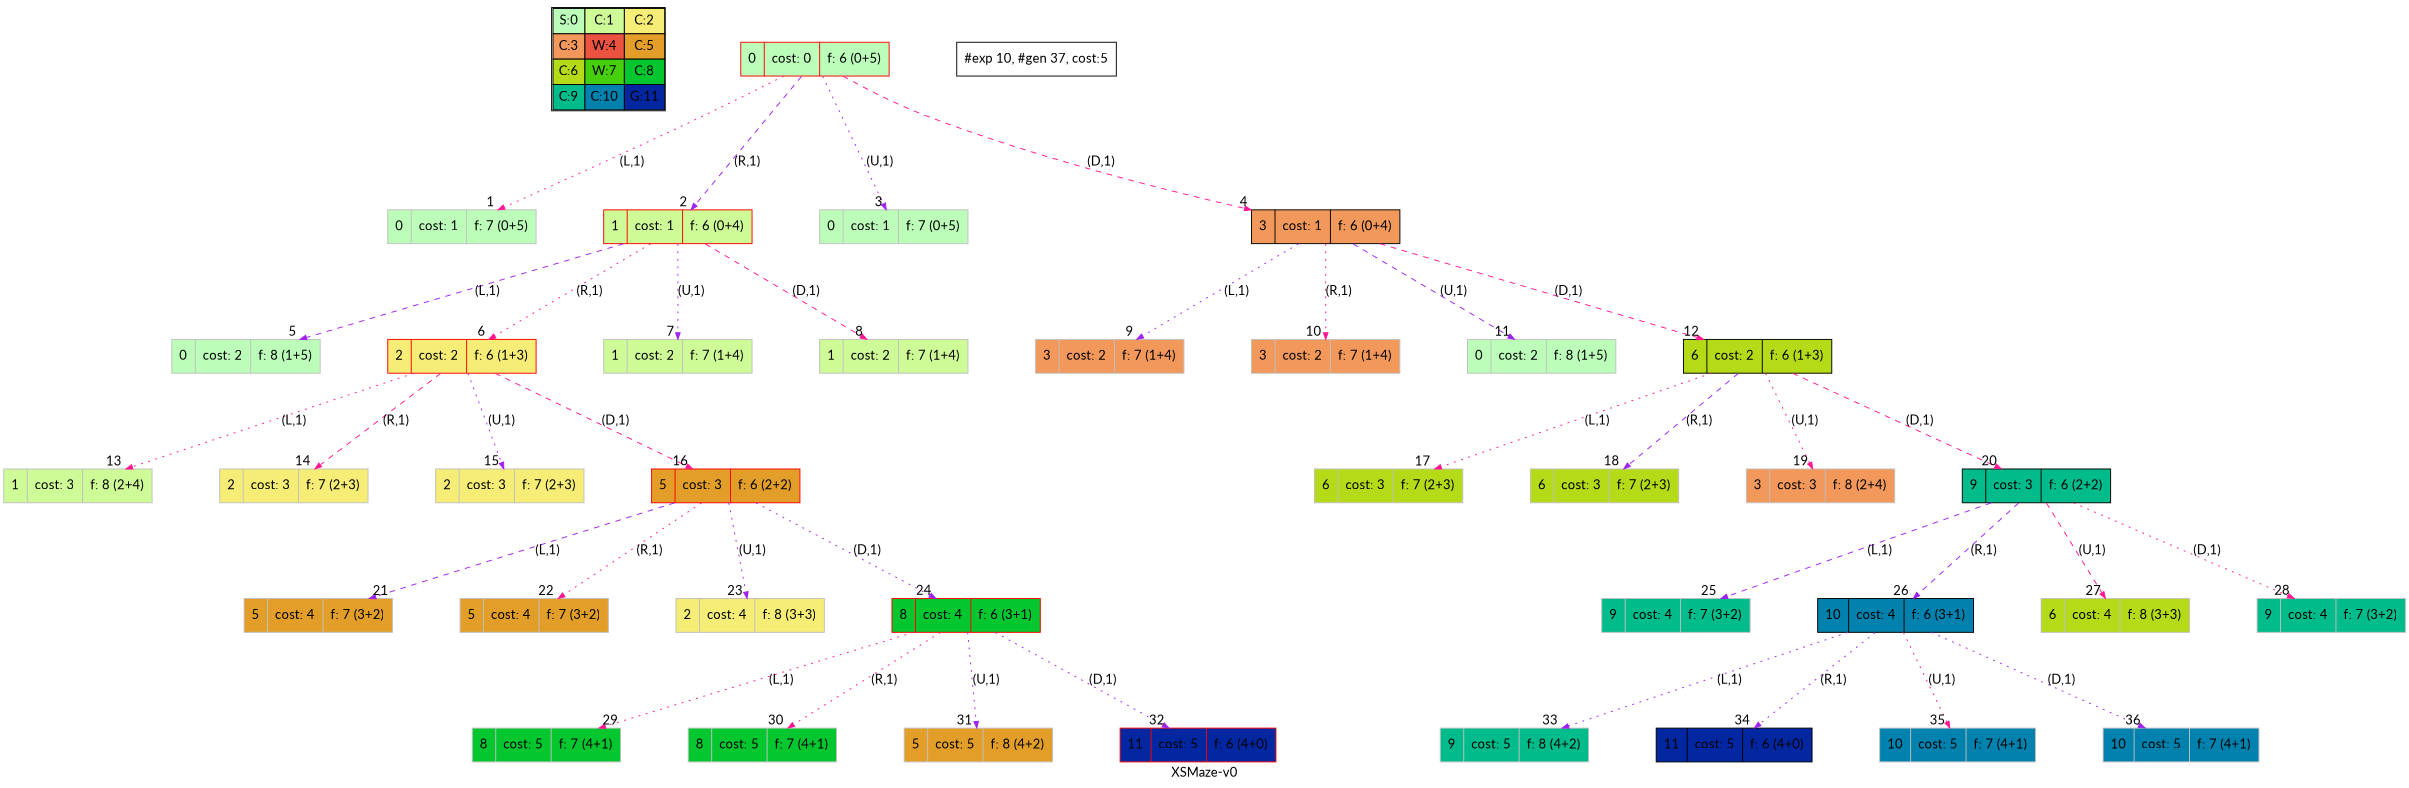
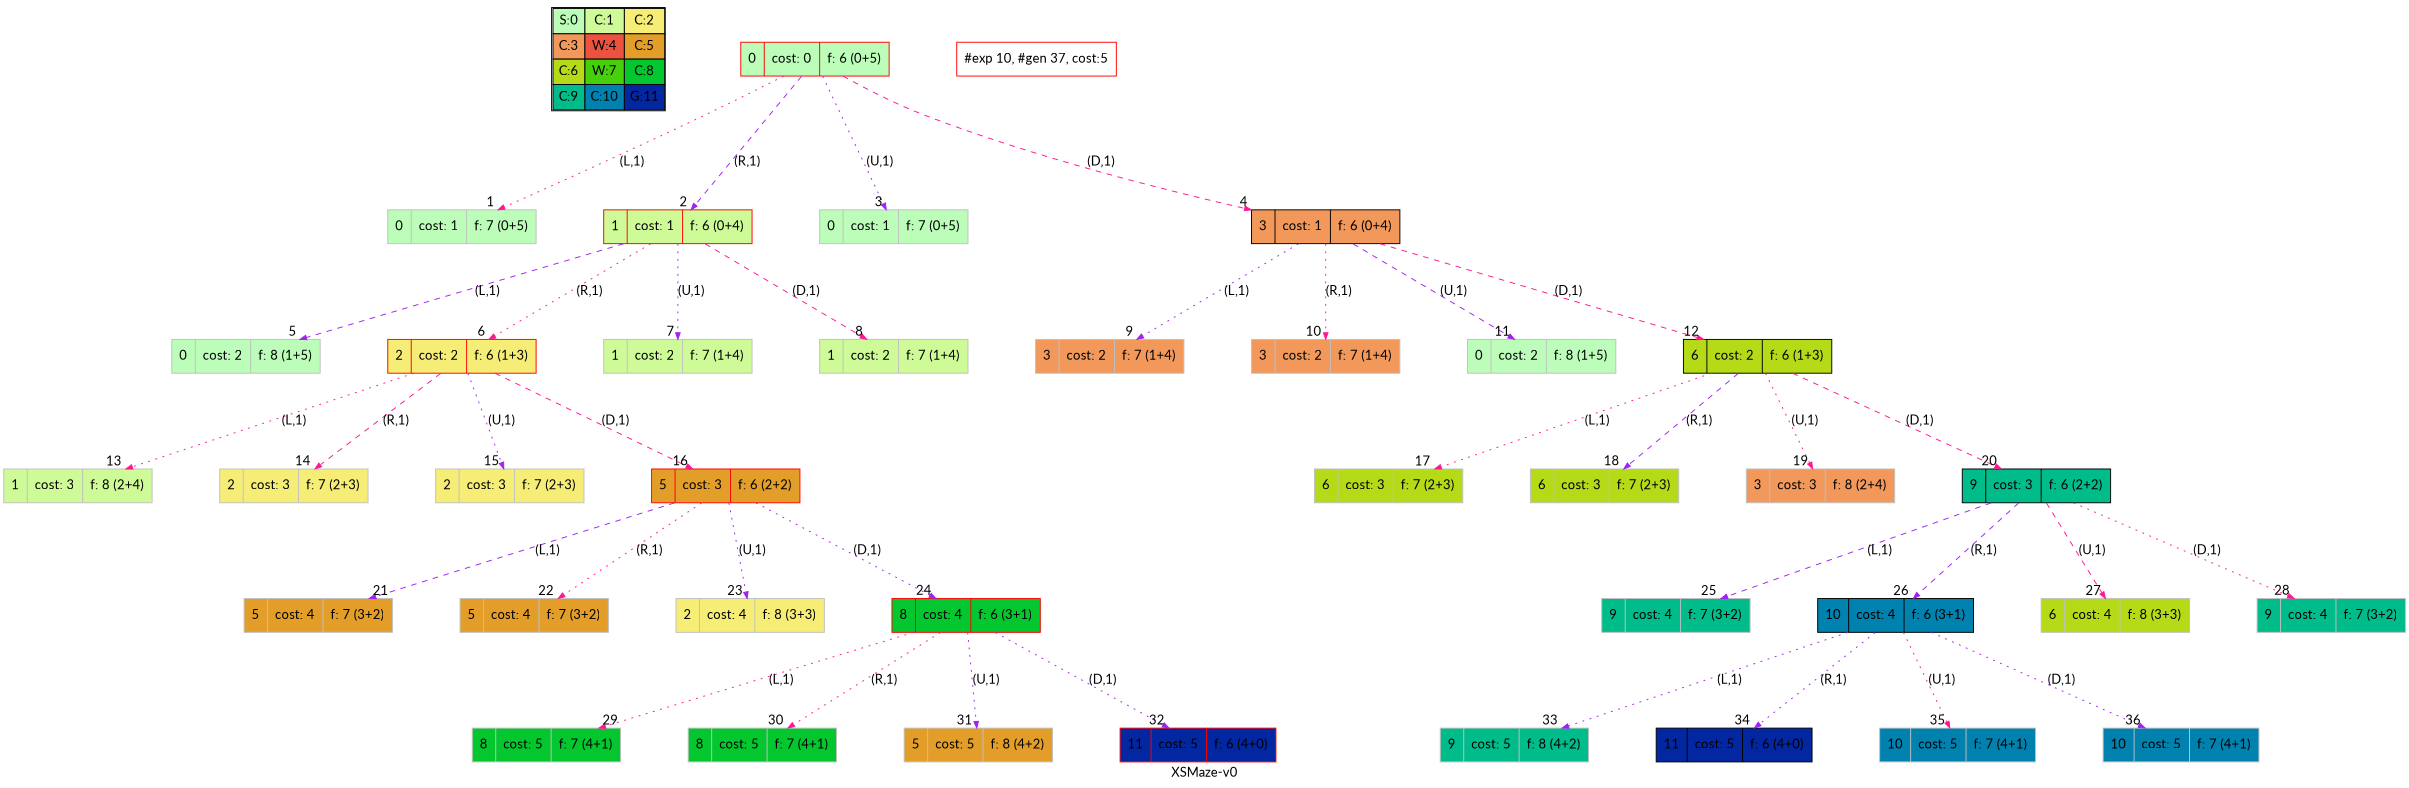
node "#exp 10, #gen 37, cost:5": color black -> red
